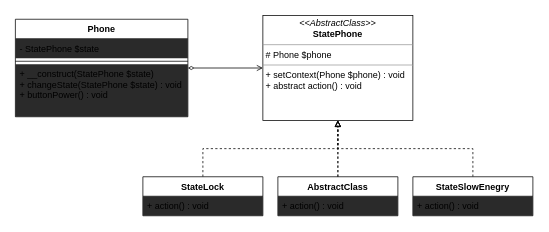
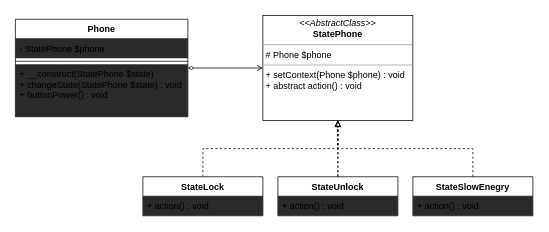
node "- StatePhone $state": label "- StatePhone $state" -> "- StatePhone $phone"
node "AbstractClass": label "AbstractClass" -> "StateUnlock"
